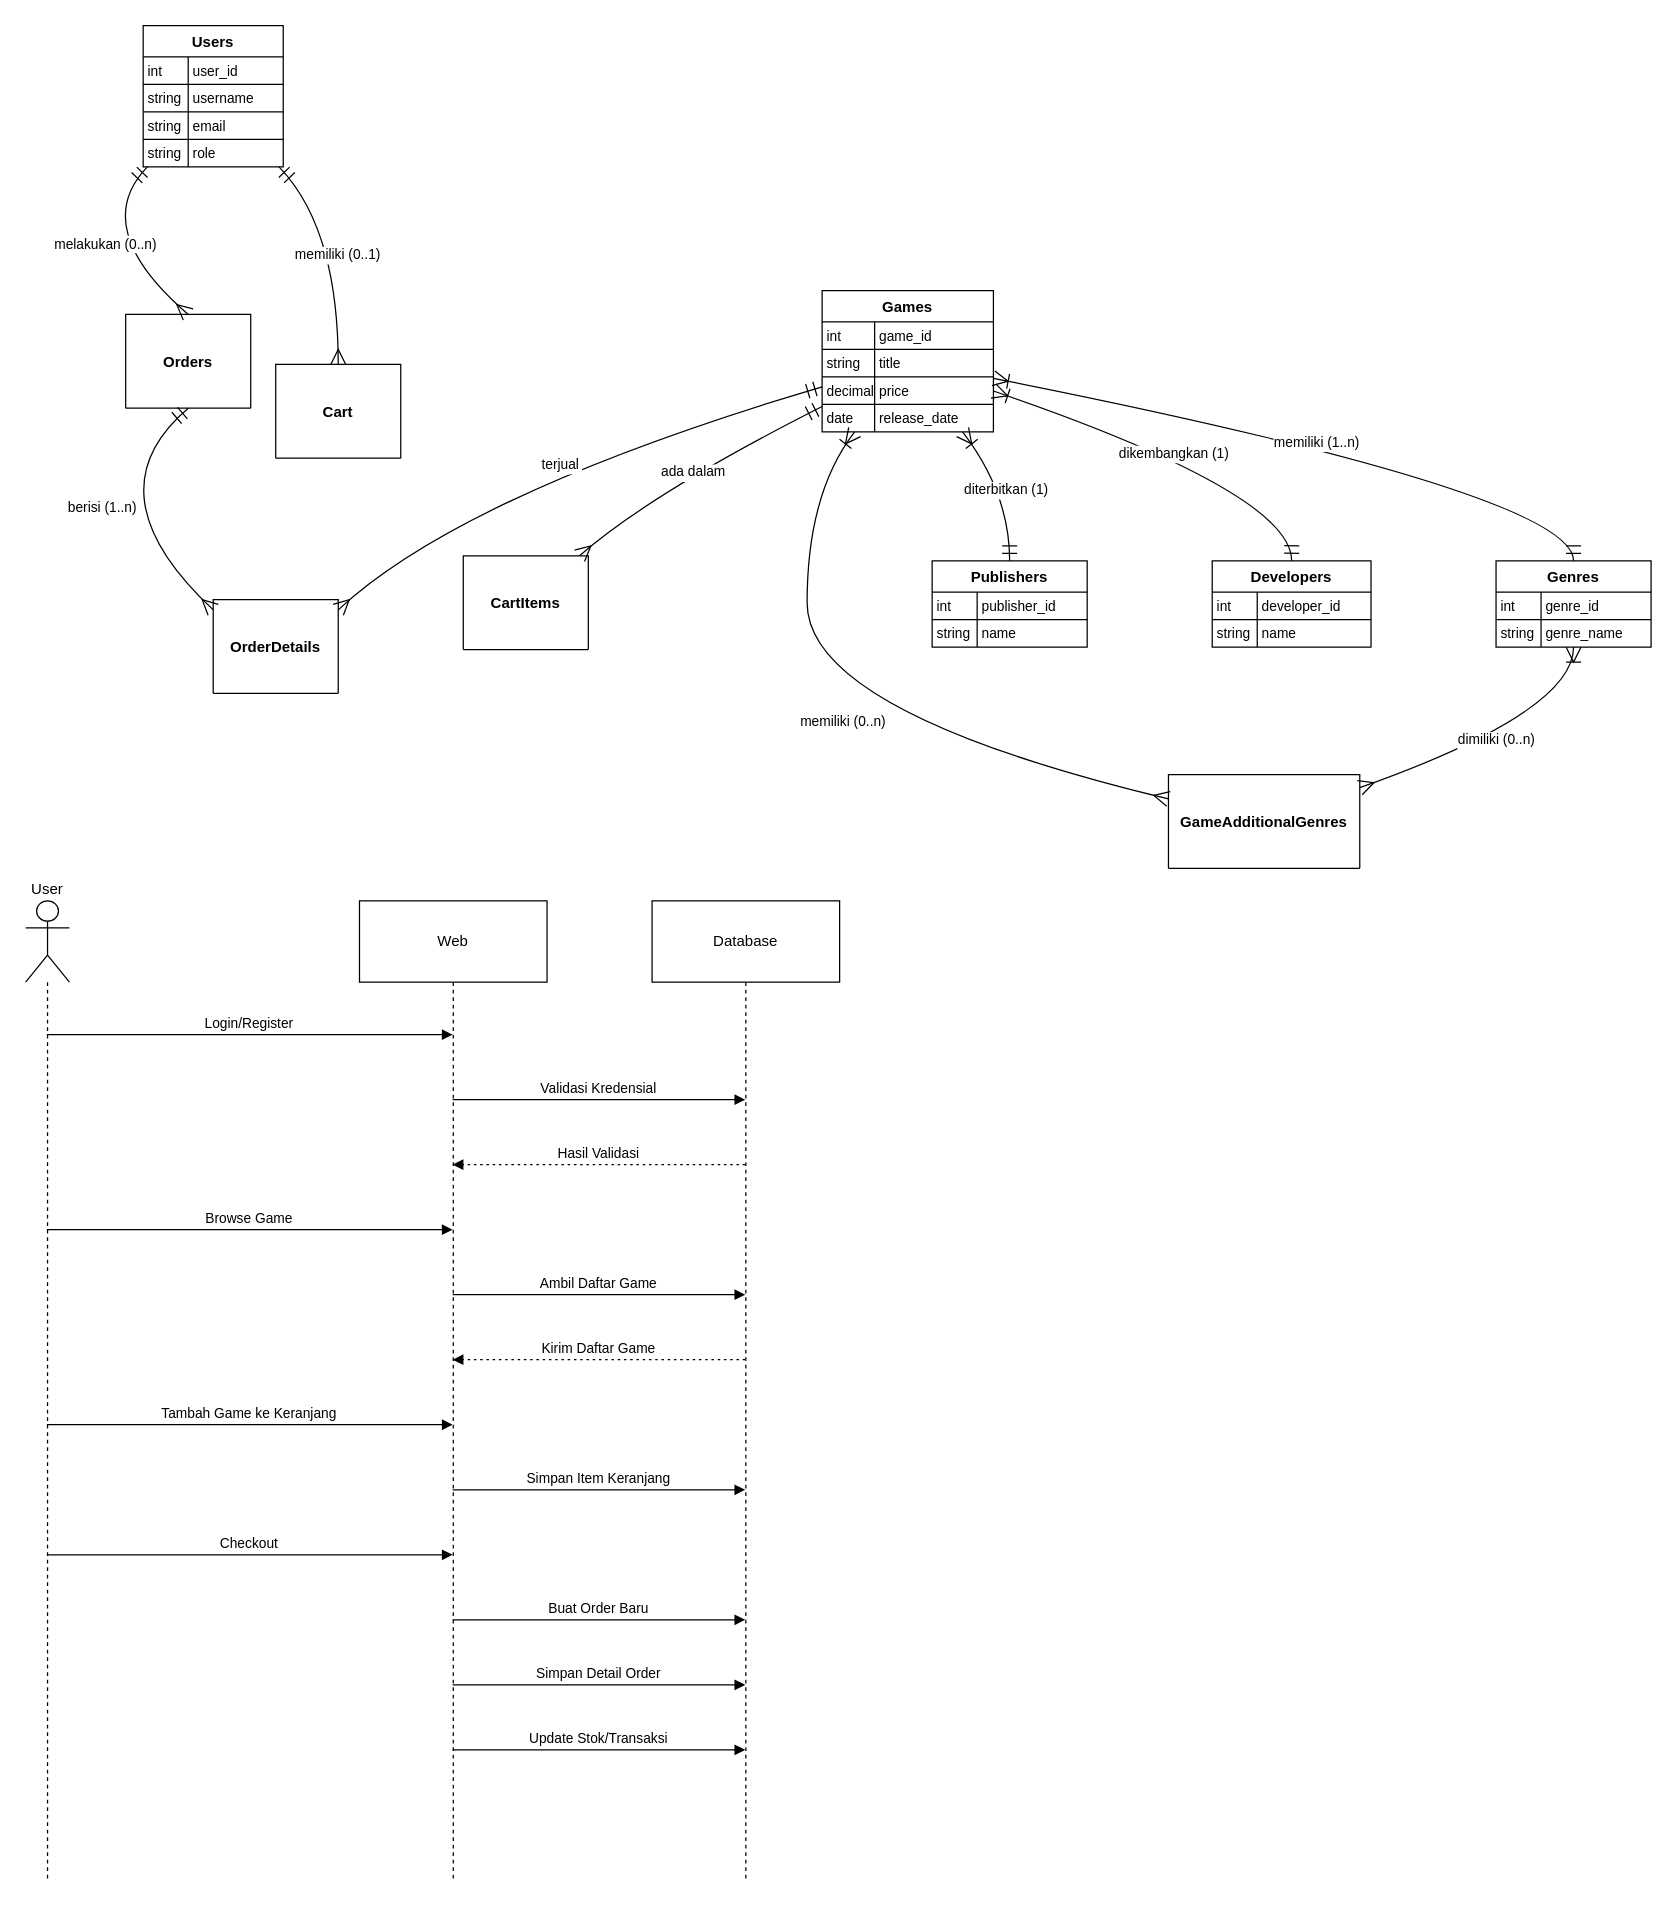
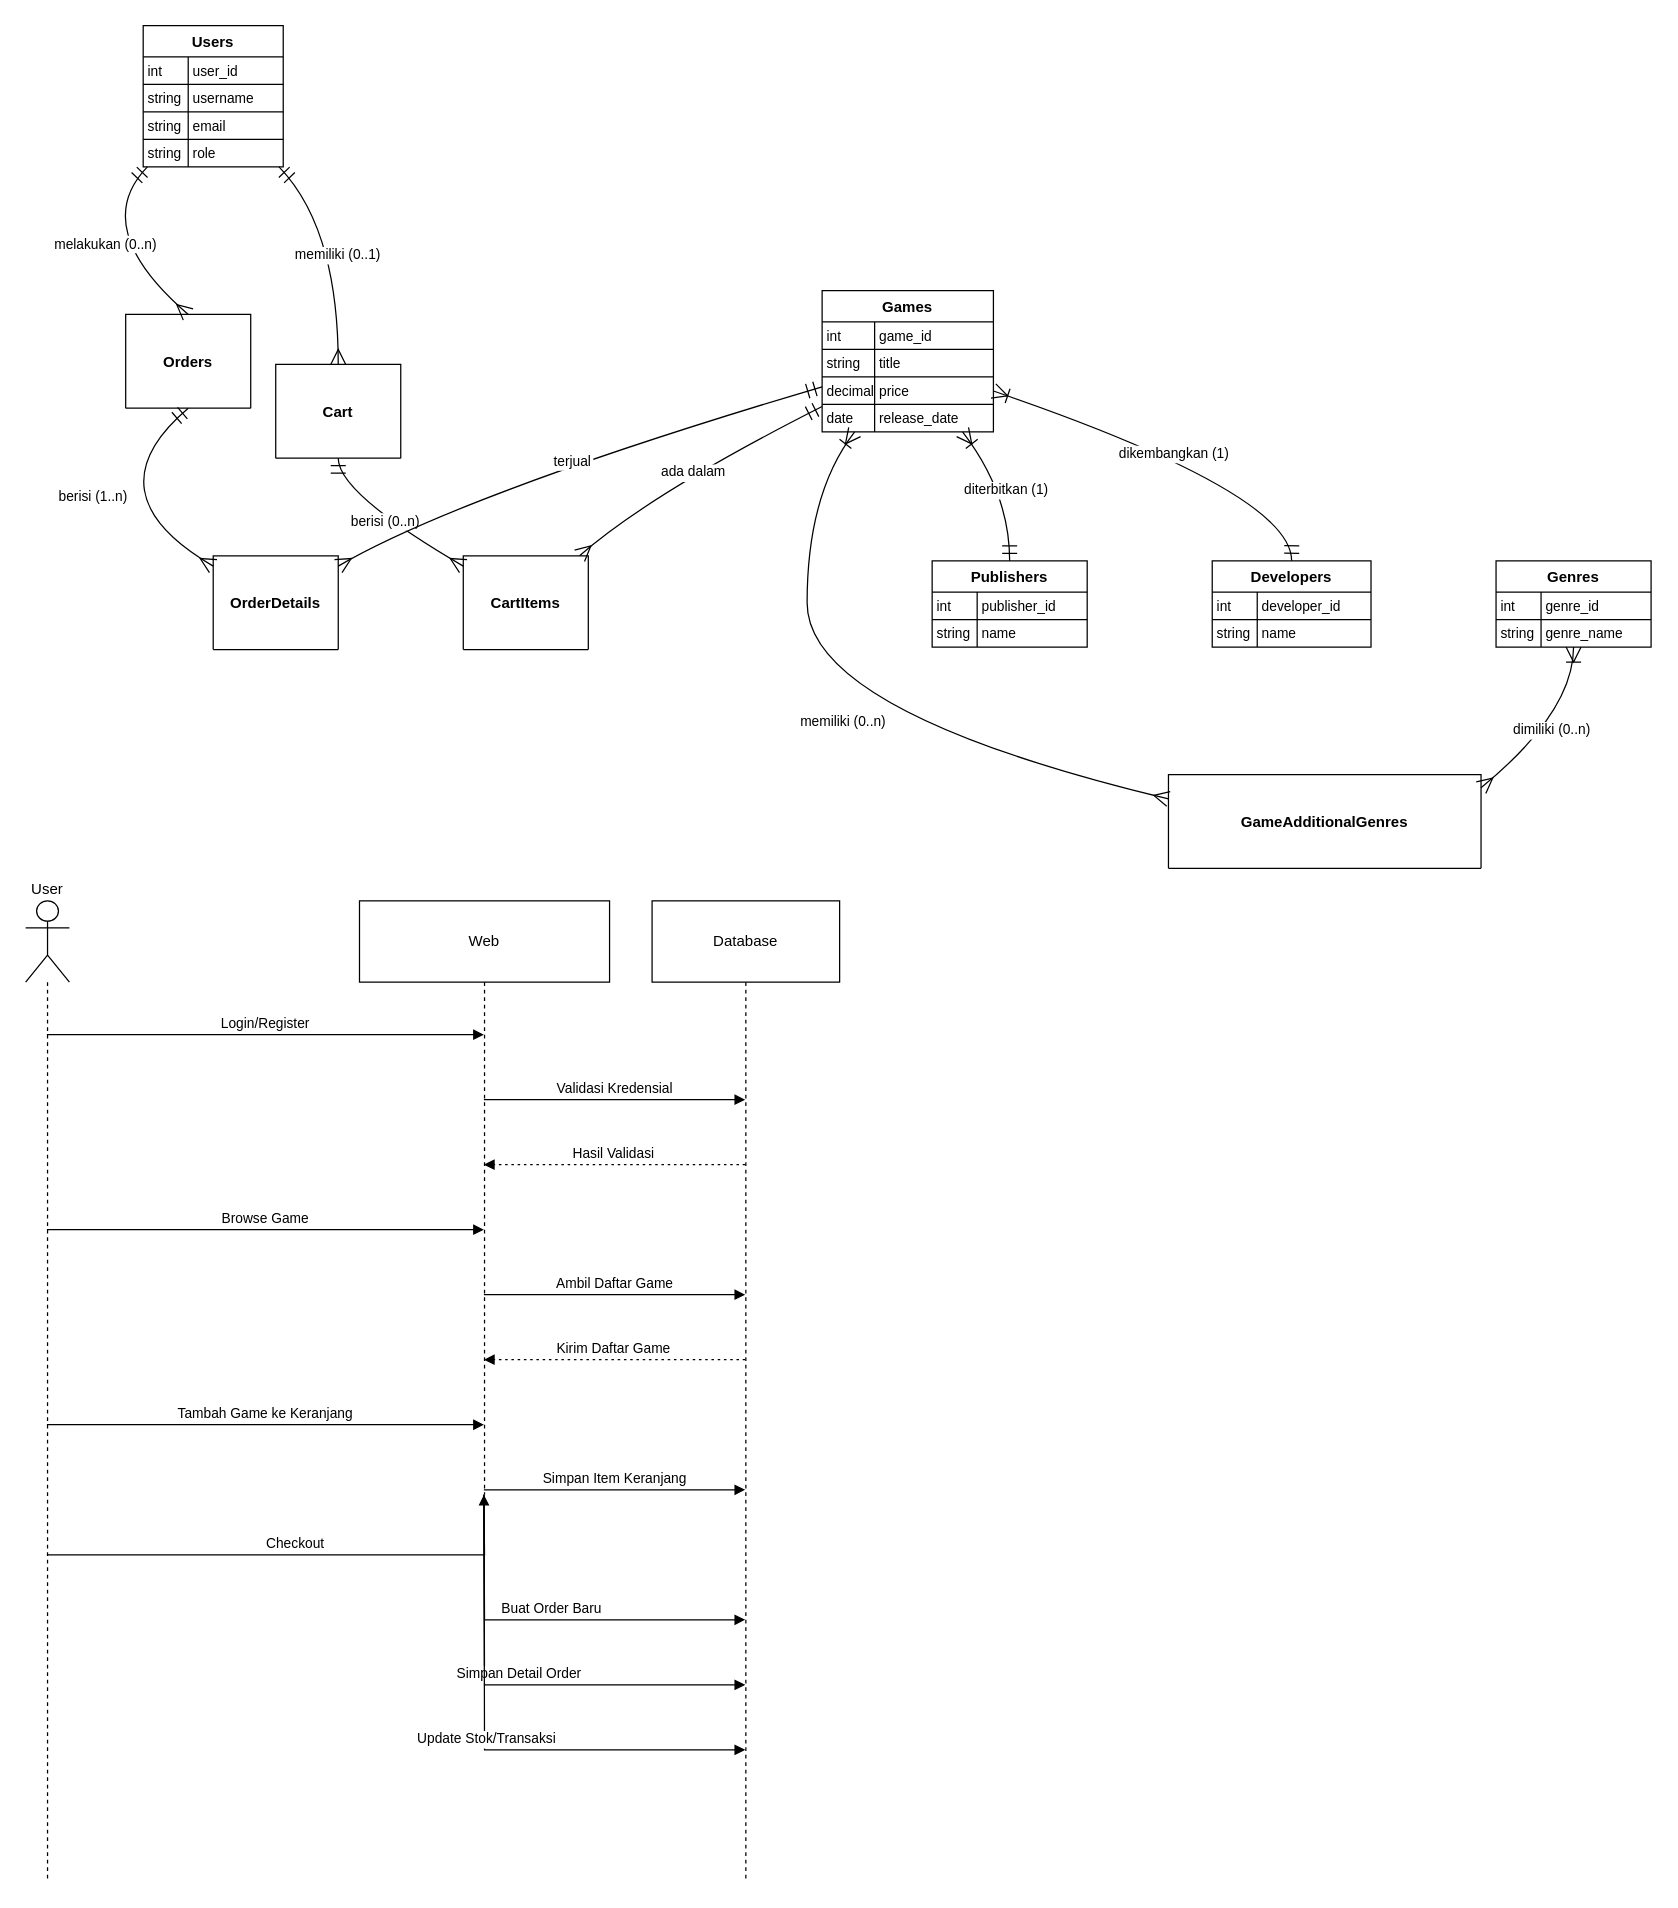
edge "Games" -- "Genres": removed, label "memiliki (1..n)"
edge "Cart" -- "CartItems": added, label "berisi (0..n)"
node "OrderDetails": moved (276, 646) -> (276, 603)
node "GameAdditionalGenres": size 191x94 -> 313x94
node "Web": size 188x980 -> 250x594
